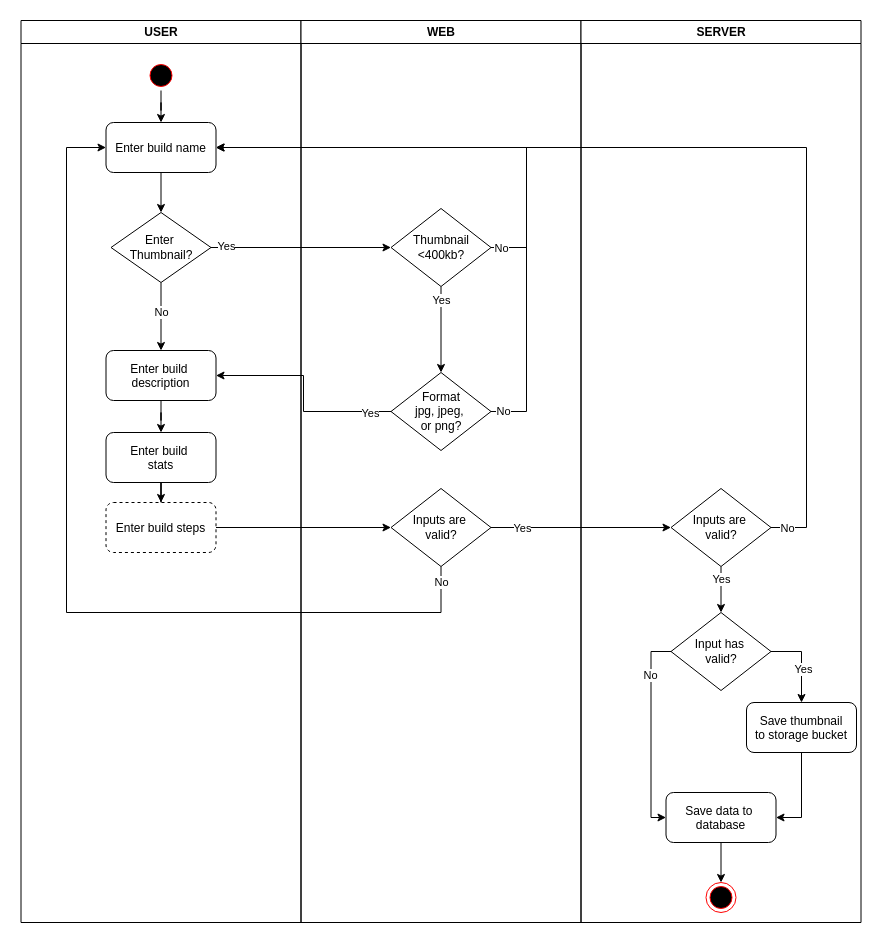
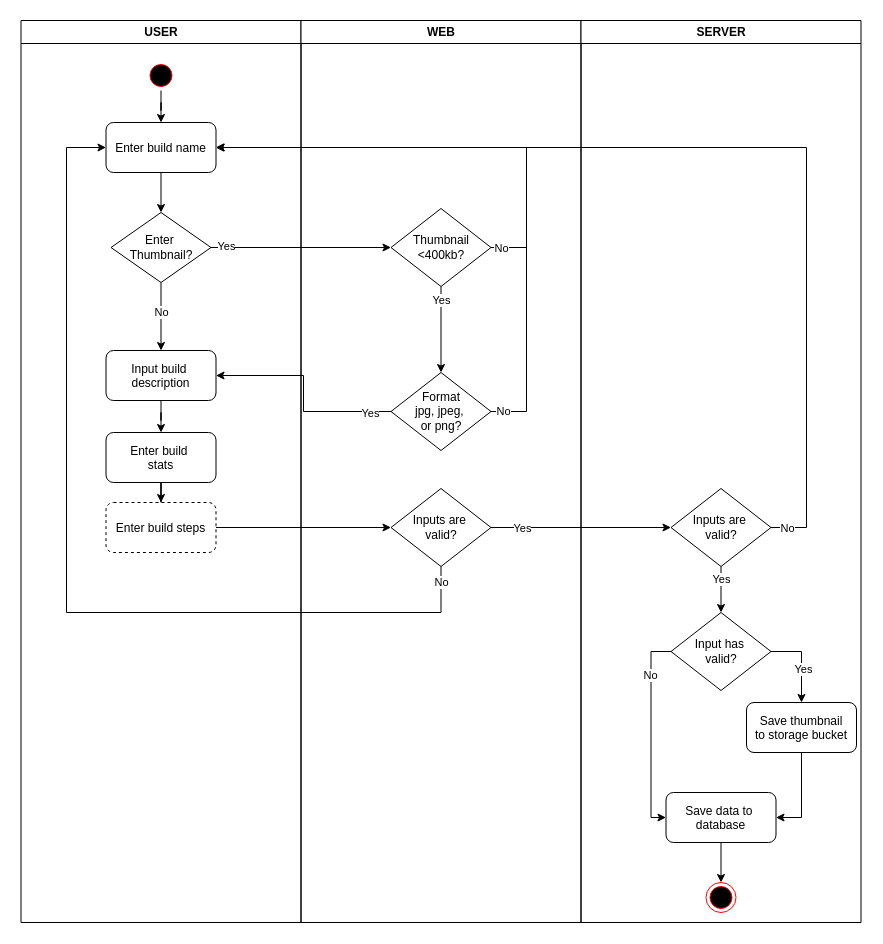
node "Enter build description": label "Enter build description" -> "Input build description"
